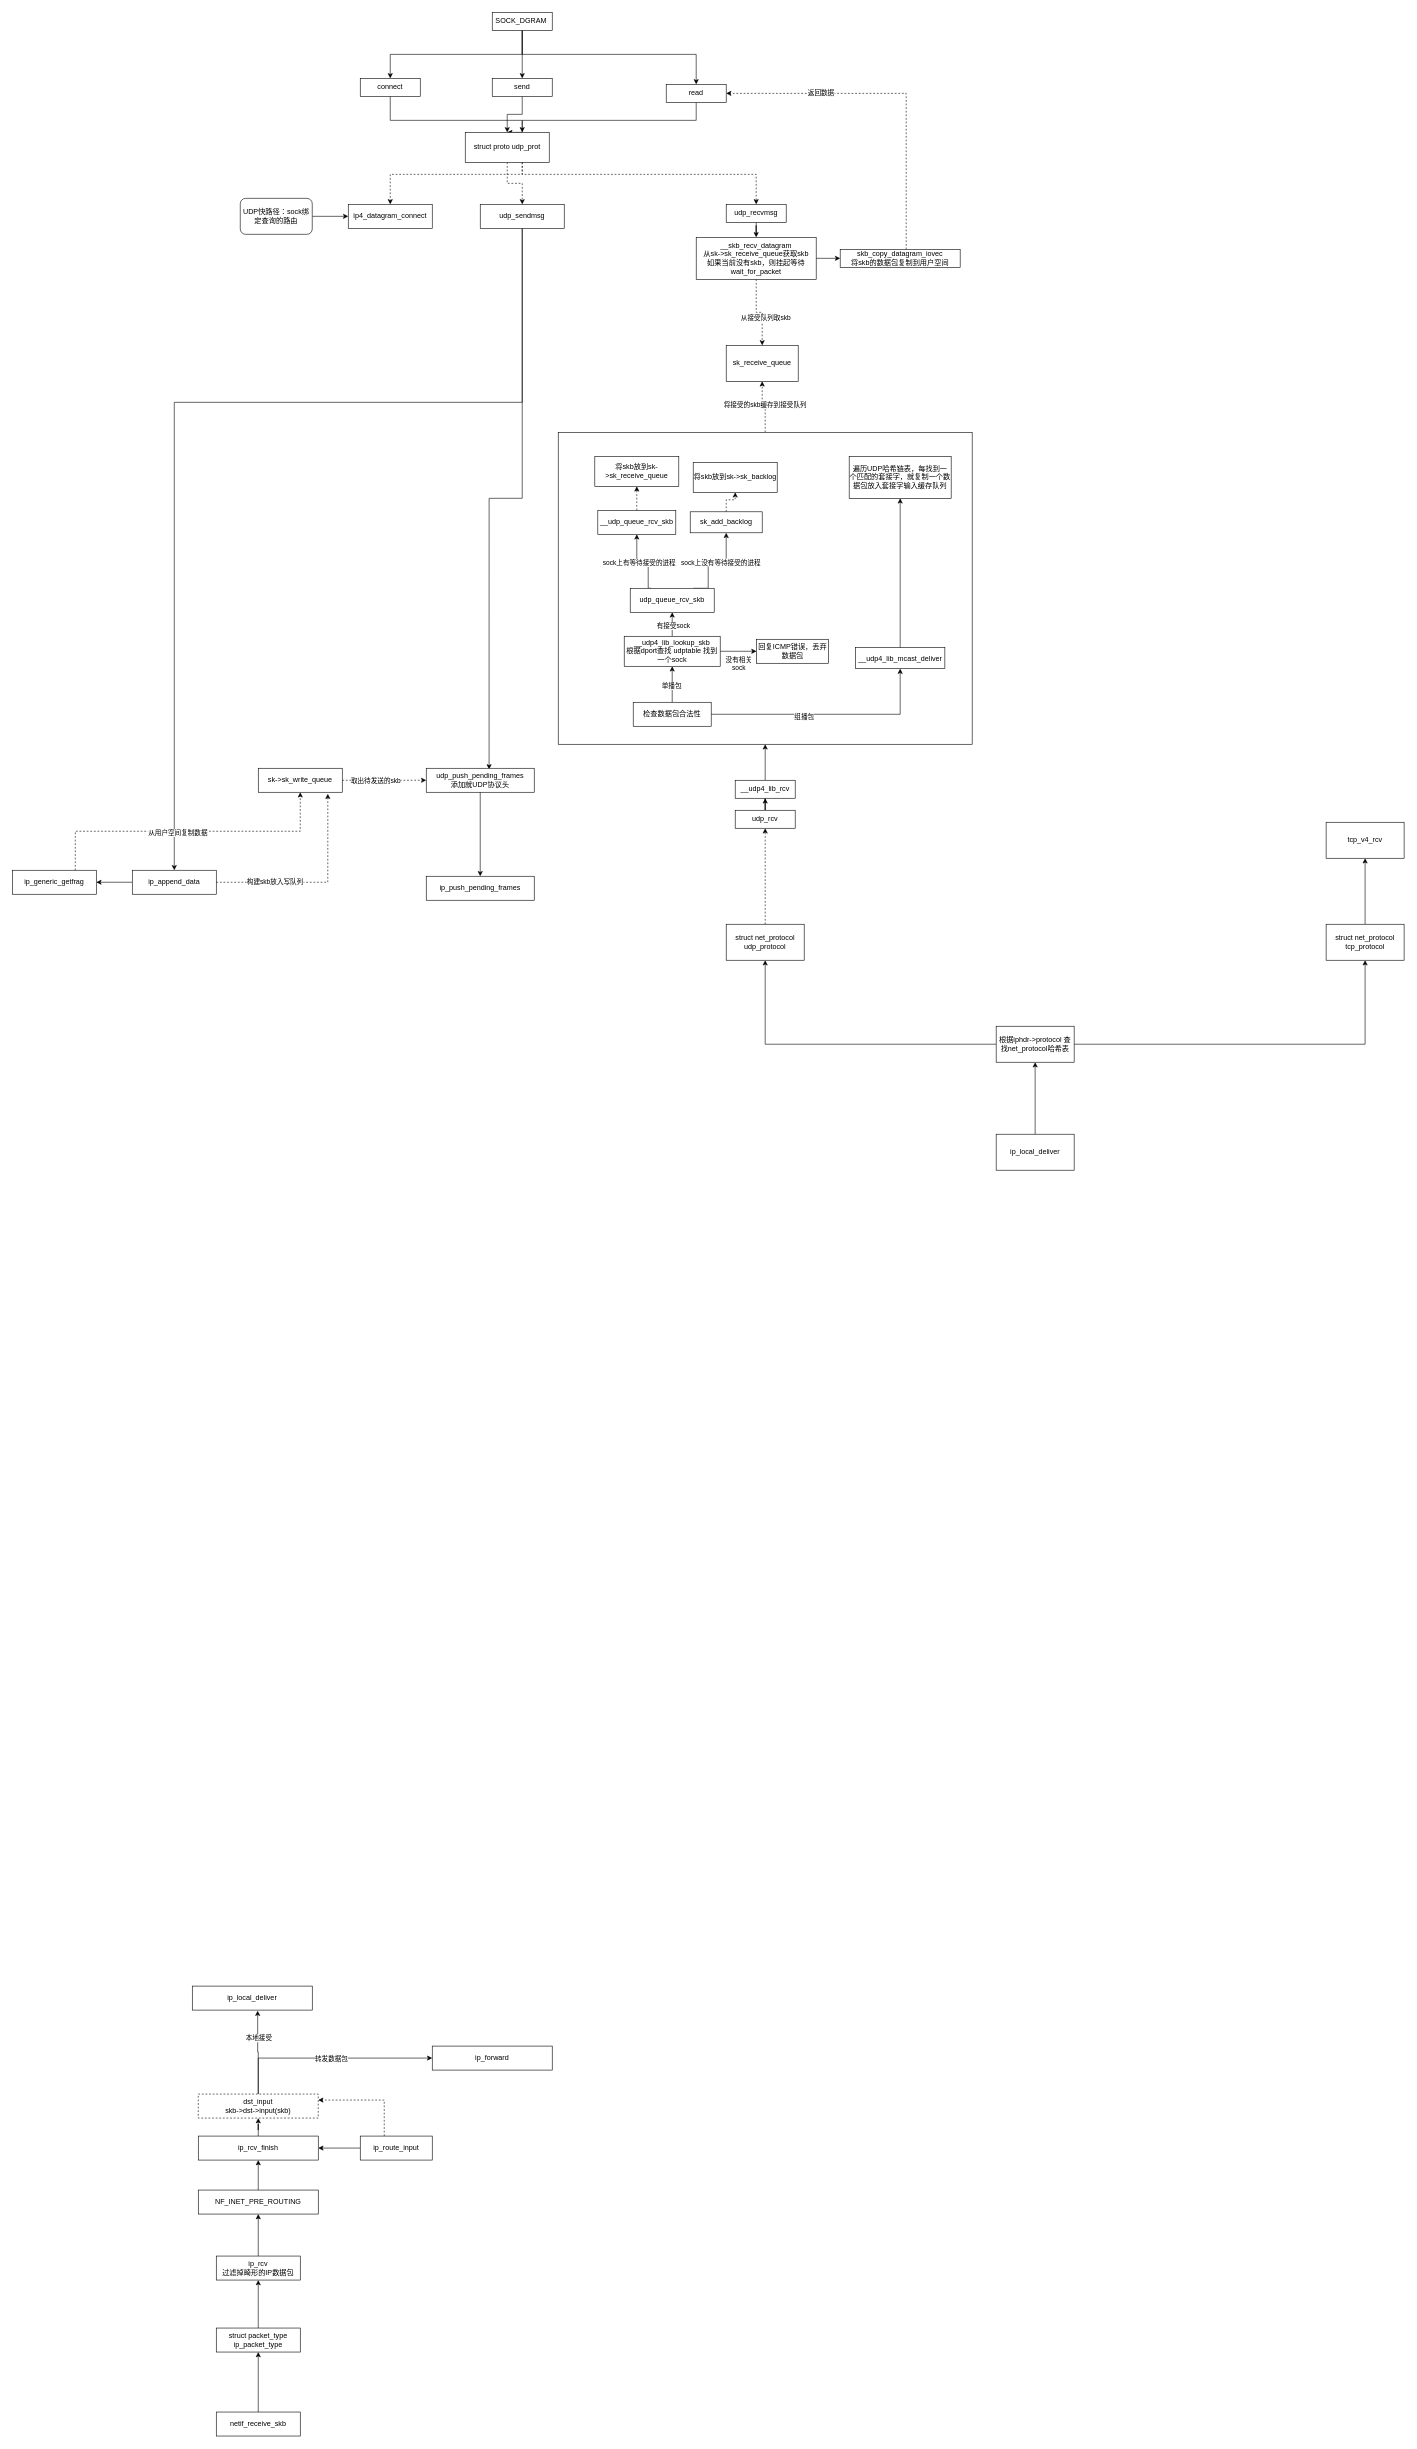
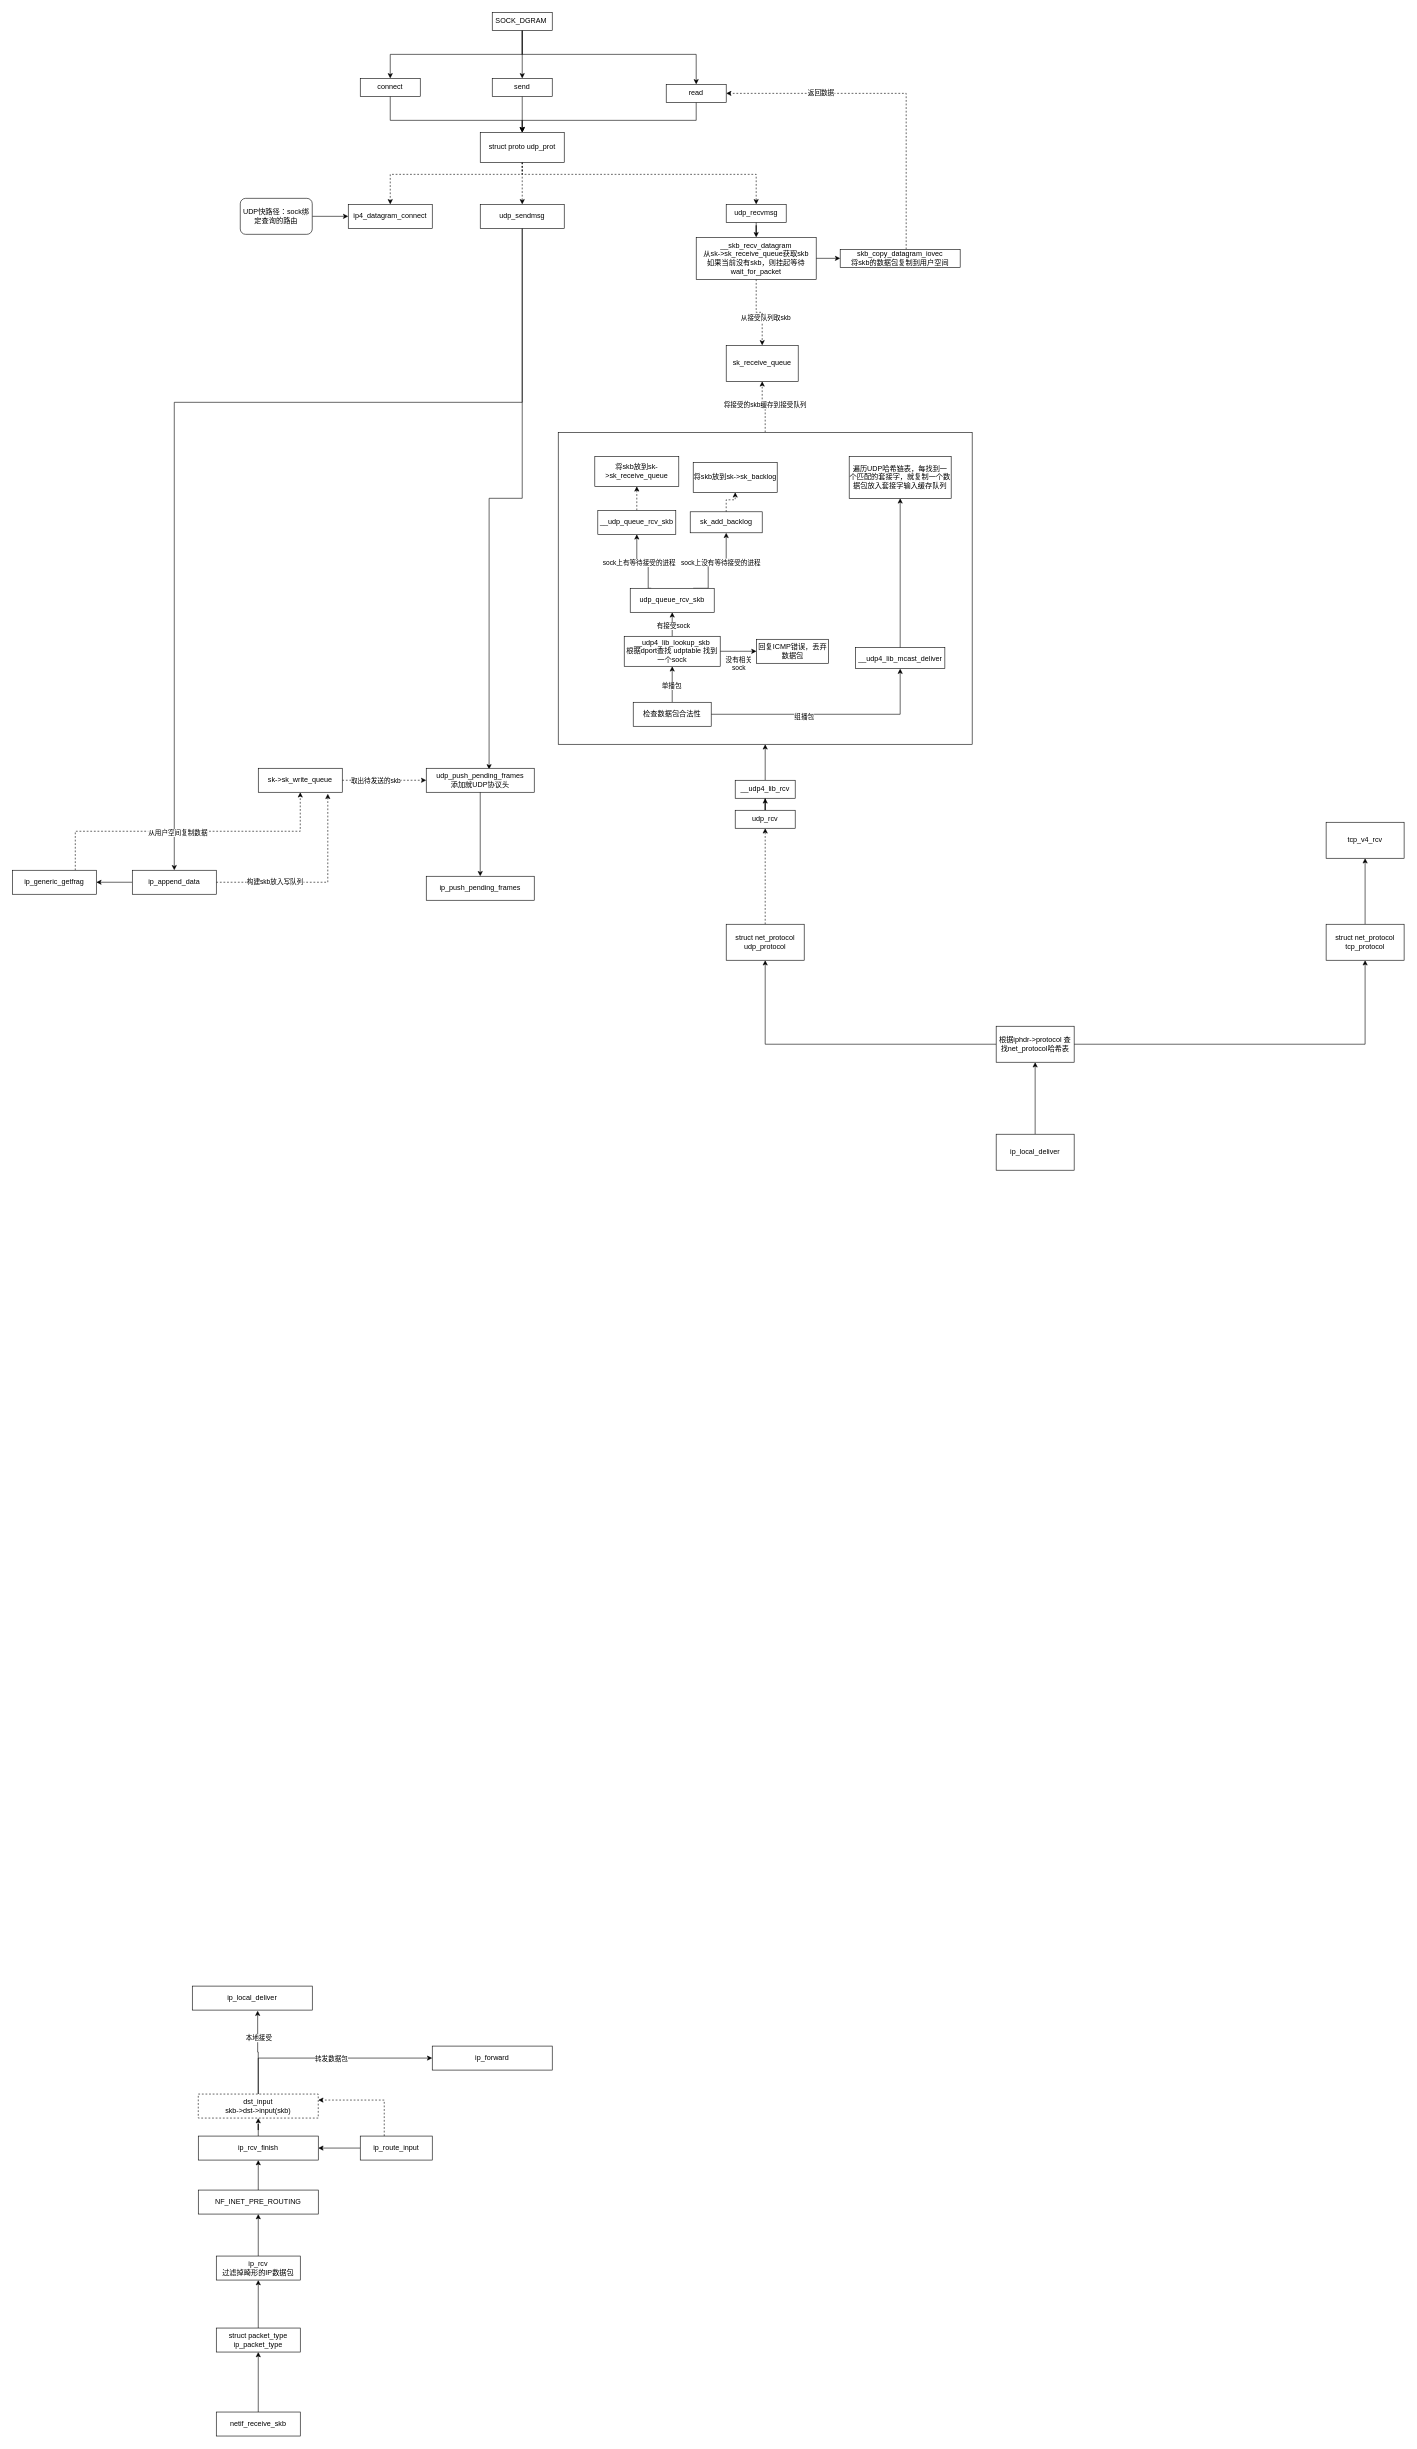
node "struct proto udp_prot": moved (507, 147) -> (522, 147)
